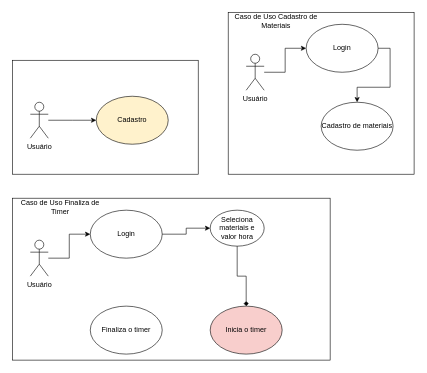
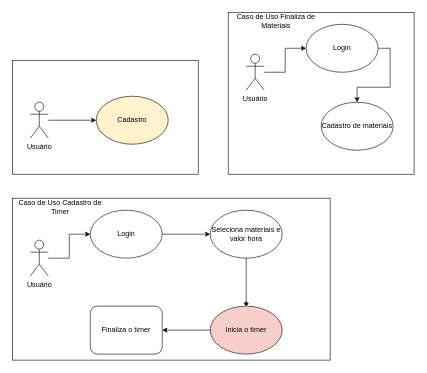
node "Caso de Uso Cadastro de Materiais": label "Caso de Uso Cadastro de Materiais" -> "Caso de Uso Finaliza de Materiais"
node "Caso de Uso Finaliza de Timer": label "Caso de Uso Finaliza de Timer" -> "Caso de Uso Cadastro de Timer"
node "Seleciona materiais e valor hora": size 54x36 -> 72x48
node "Finaliza o timer": shape ellipse -> rounded rectangle
edge "Inicia o timer" -> "Finaliza o timer": added
